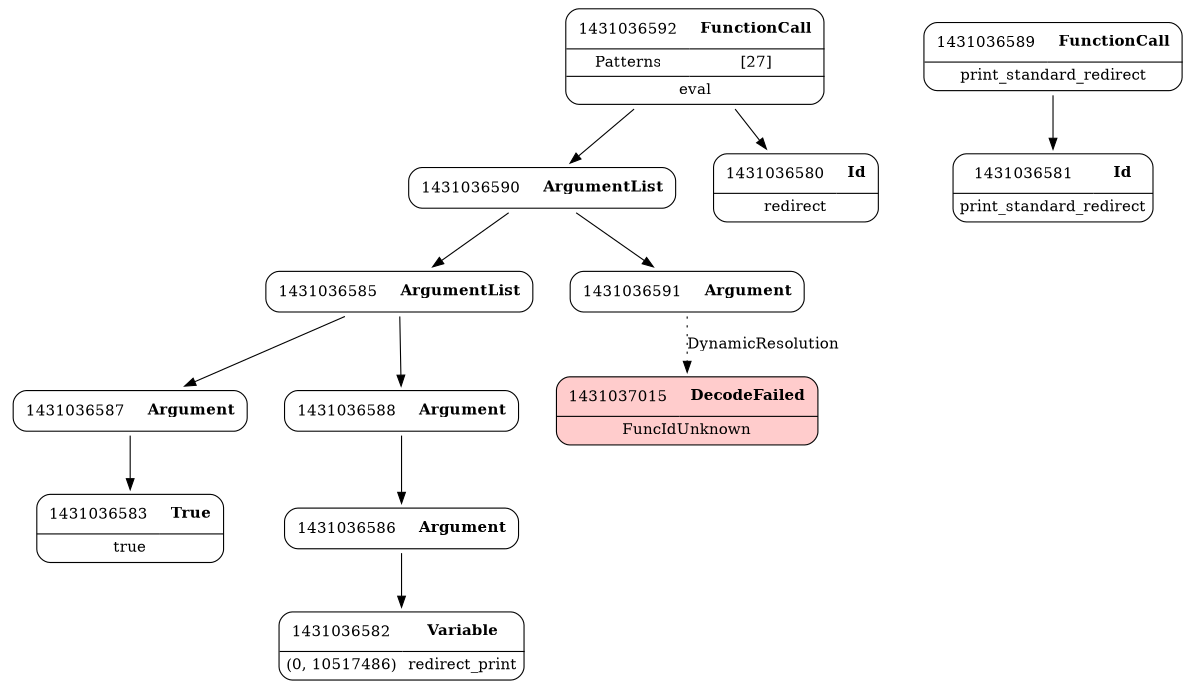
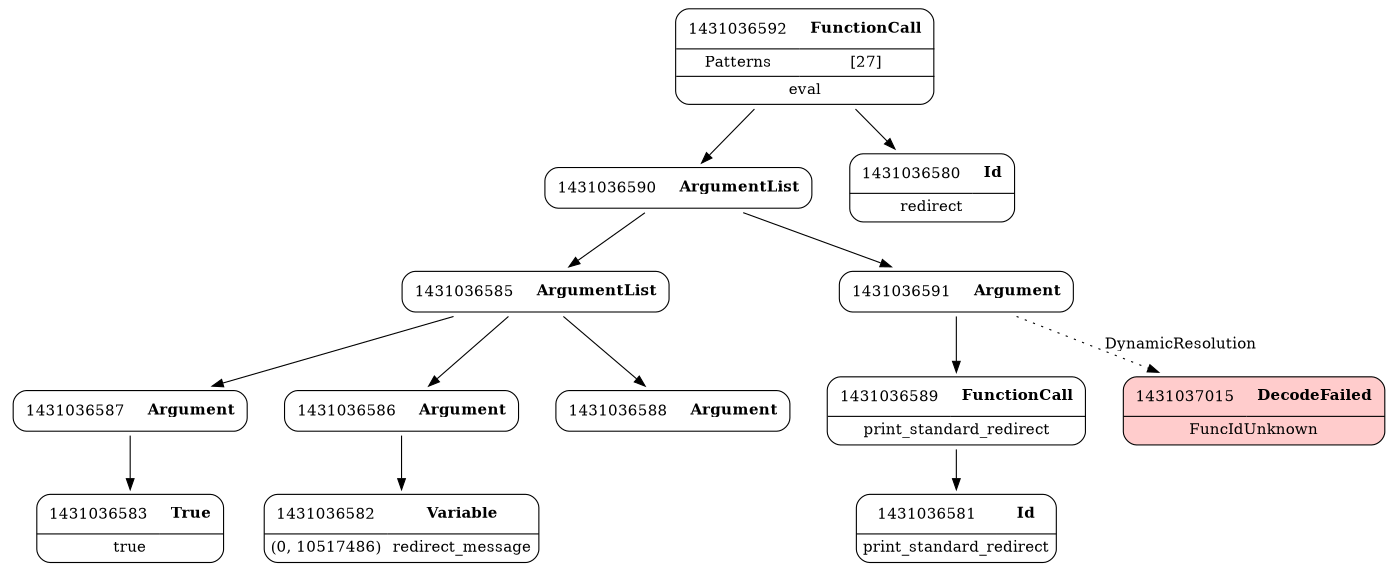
edge "1431036591" -> "1431036589": added
edge "1431036588" -> "1431036586": now "1431036585" -> "1431036586"
node "1431036582": text "redirect_print" -> "redirect_message"
